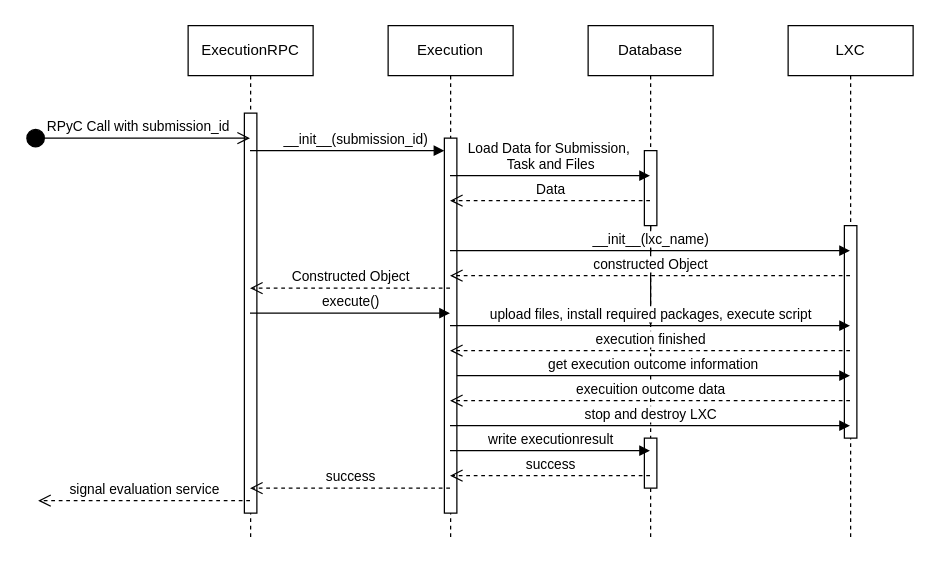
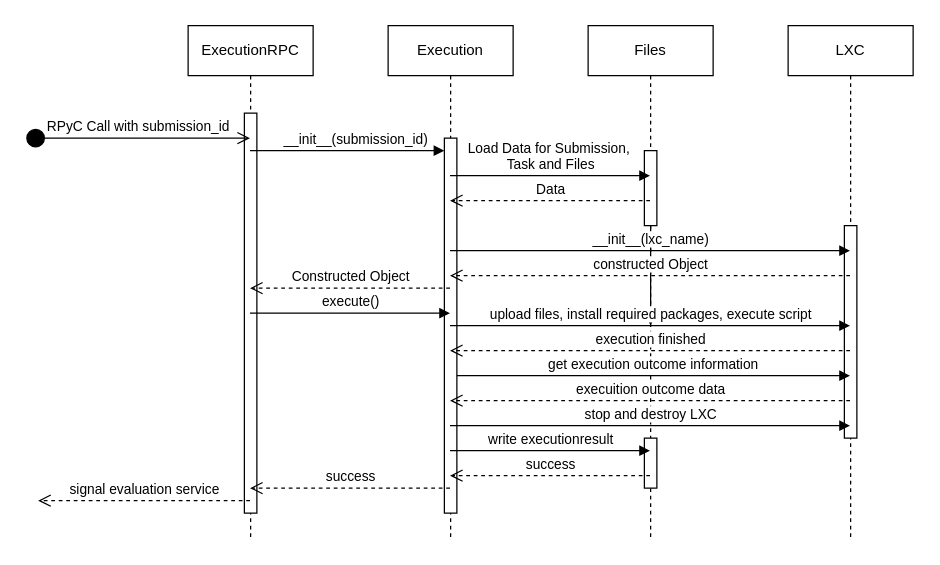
node "Database": label "Database" -> "Files"
